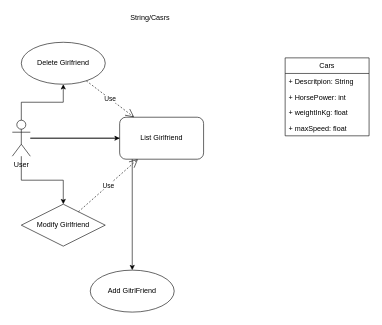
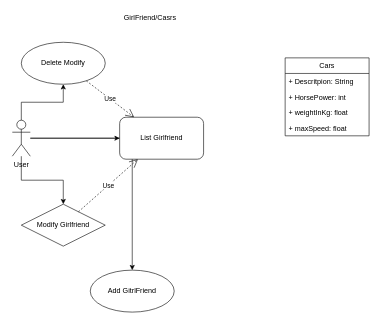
node "String/Casrs": label "String/Casrs" -> "GirlFriend/Casrs"
node "Delete Girlfriend": label "Delete Girlfriend" -> "Delete Modify"
